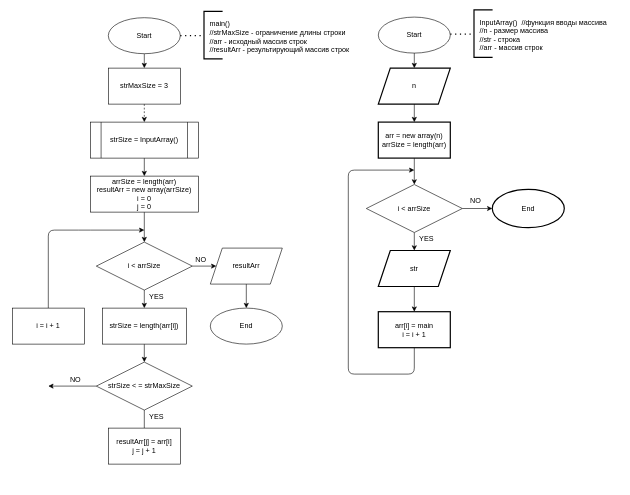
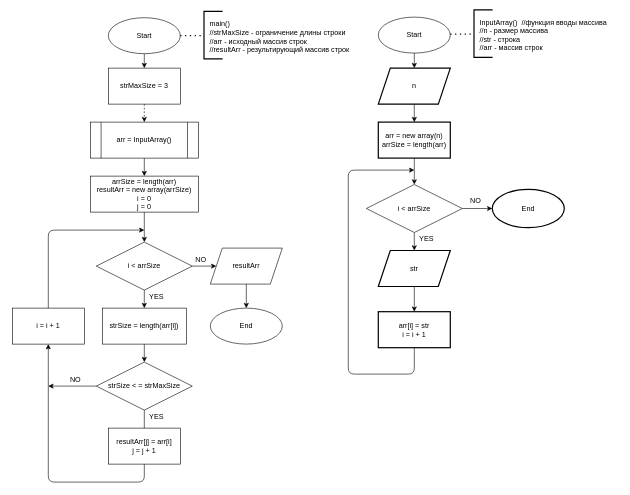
node "strSize = InputArray()": label "strSize = InputArray()" -> "arr = InputArray()"
node "arr[i] = main i = i + 1": label "arr[i] = main i = i + 1" -> "arr[i] = str i = i + 1"
edge "resultArr[j] = arr[i] j = j + 1" -> "i = i + 1": added
